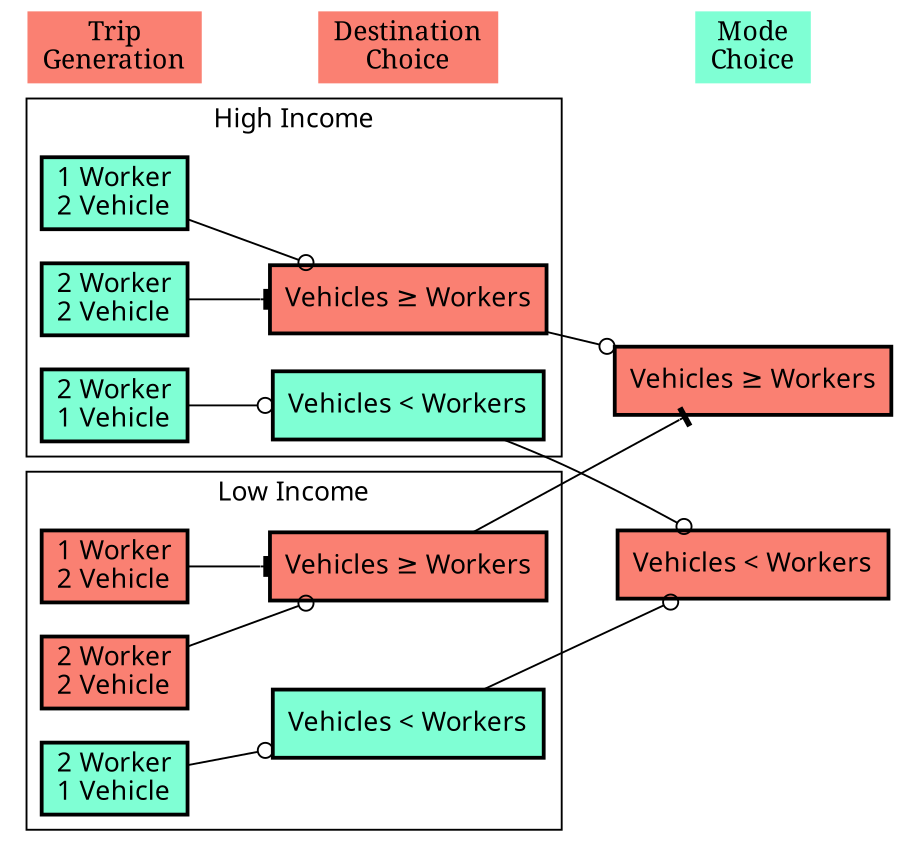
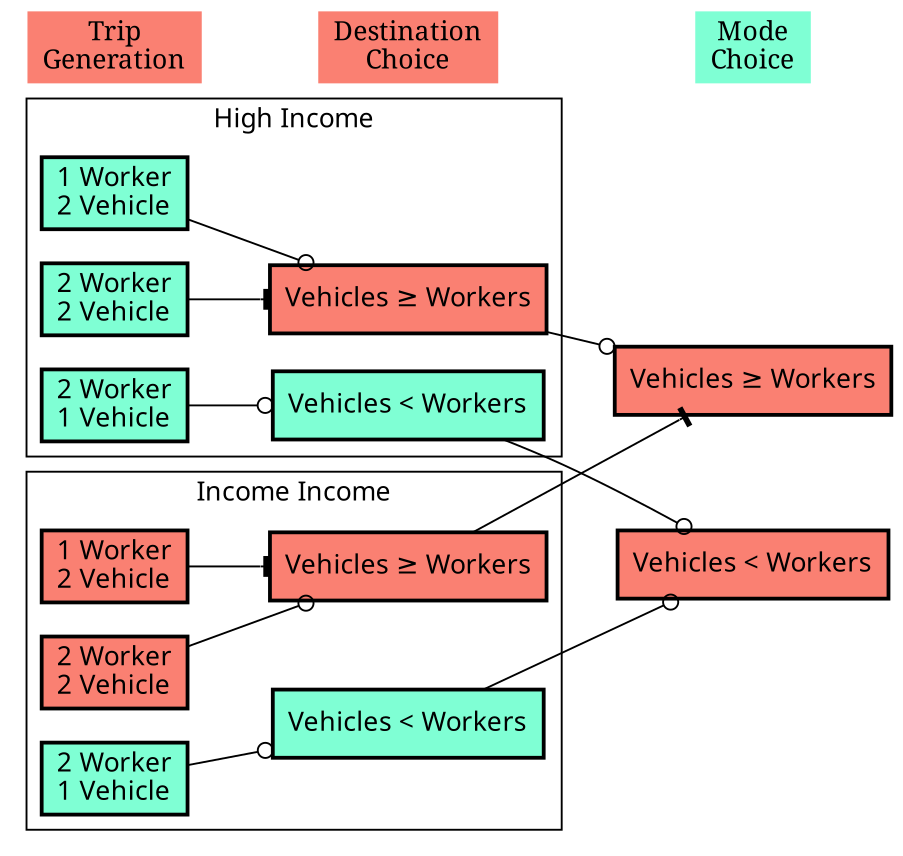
cluster "Low Income": label "Low Income" -> "Income Income"
